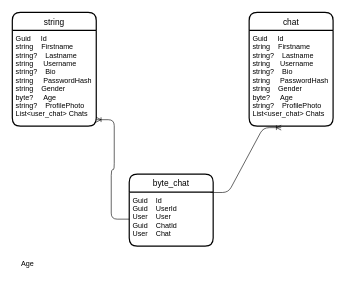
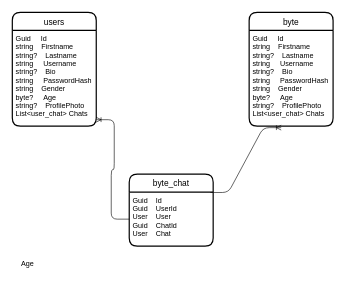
node "string": label "string" -> "users"
node "chat": label "chat" -> "byte"
